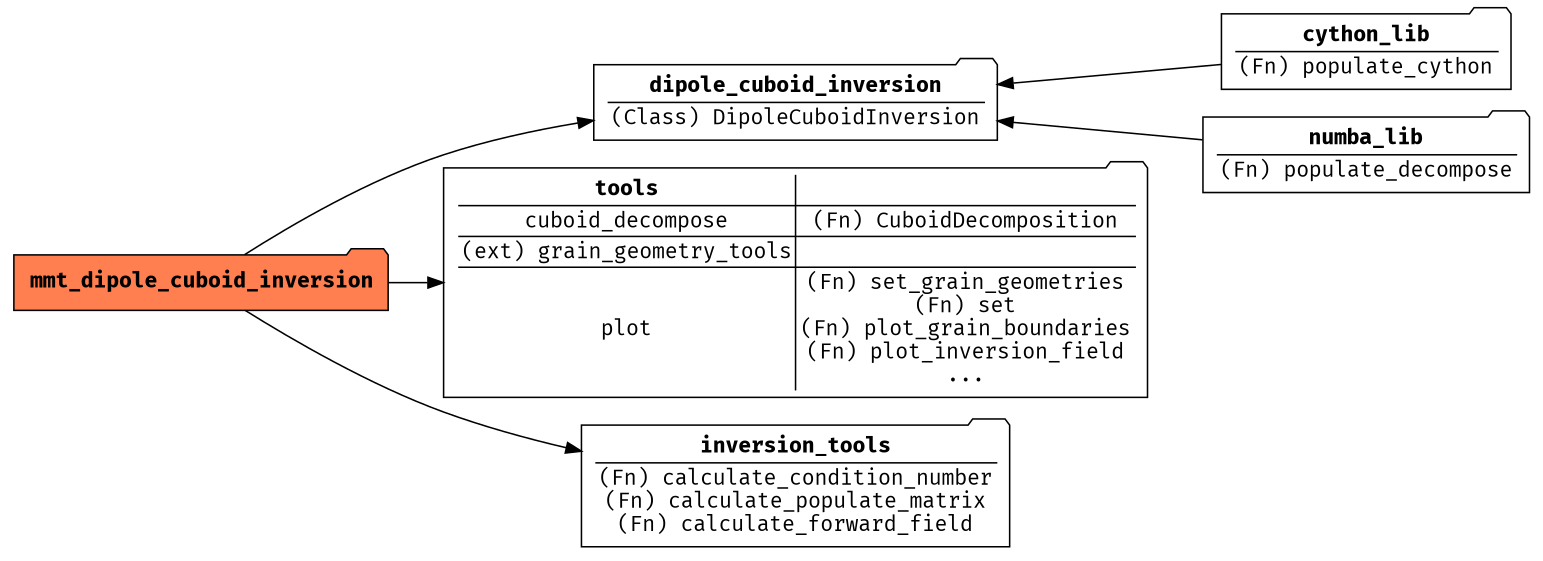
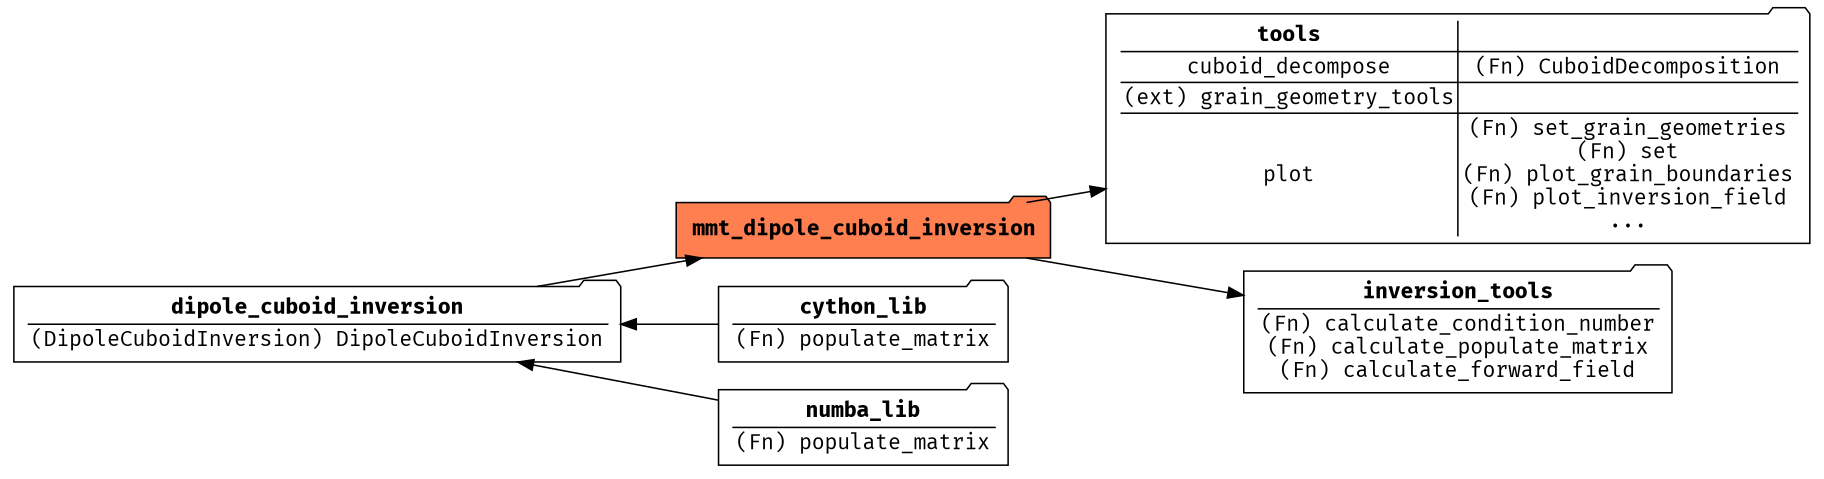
node "cython_lib": text "(Fn) populate_cython" -> "(Fn) populate_matrix"
node "dipole_cuboid_inversion": text "(Class) DipoleCuboidInversion" -> "(DipoleCuboidInversion) DipoleCuboidInversion"
edge "mmt_dipole_cuboid_inversion" -> "dipole_cuboid_inversion": reversed
node "numba_lib": text "(Fn) populate_decompose" -> "(Fn) populate_matrix"
